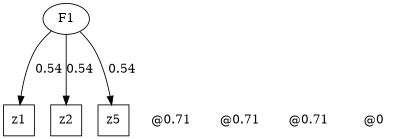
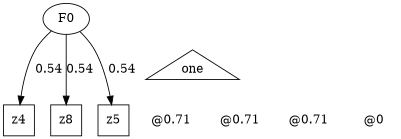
node "F1": label "F1" -> "F0"
node "one": added
node "z1": label "z1" -> "z4"
node "z2": label "z2" -> "z8"
